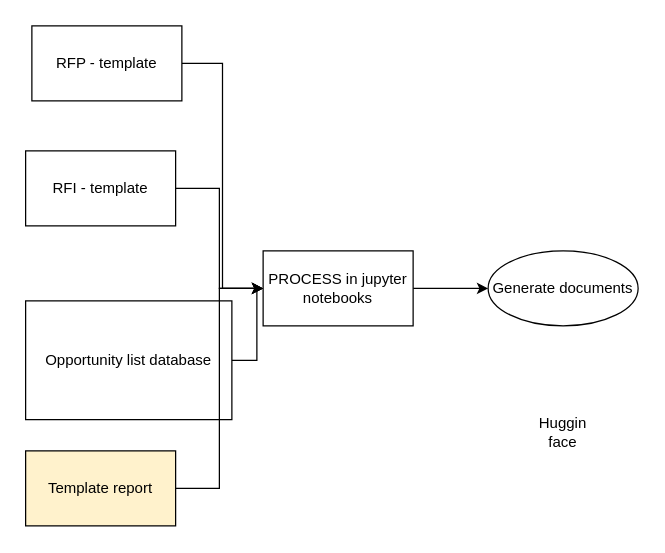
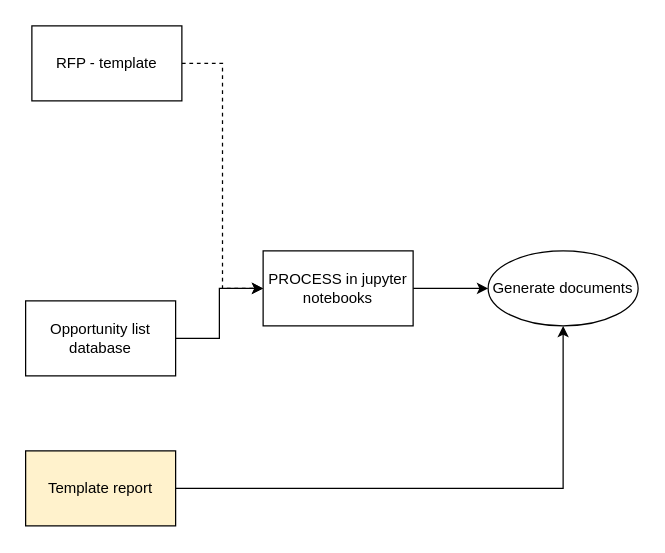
edge "RFP - template" -> "PROCESS in jupyter notebooks": style solid -> dashed
node "RFI - template": removed
edge "RFI - template" -> "PROCESS in jupyter notebooks": removed
node "Opportunity list database": size 206x119 -> 150x75
edge "Template report" -> "PROCESS in jupyter notebooks": now "Template report" -> "Generate documents"
node "Huggin face": removed
